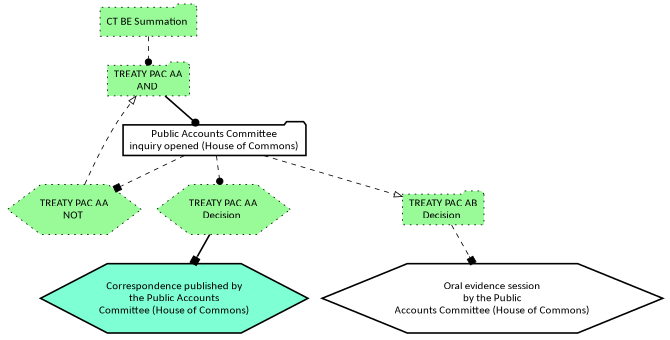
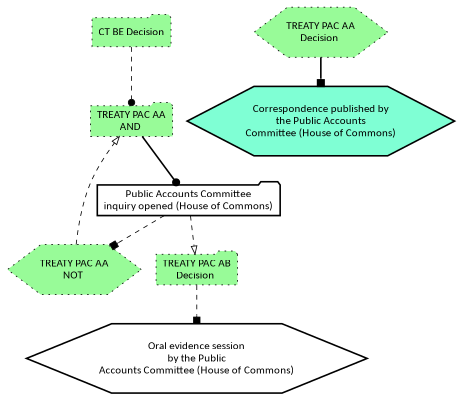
node "CT BE Summation": label "CT BE Summation" -> "CT BE Decision"
edge "Public Accounts Committee inquiry opened (House of Commons)" -> "TREATY PAC AA Decision": removed
